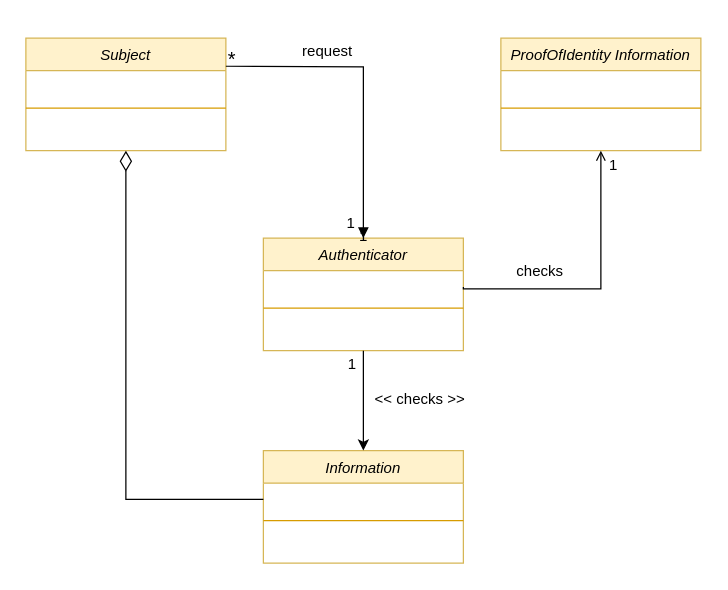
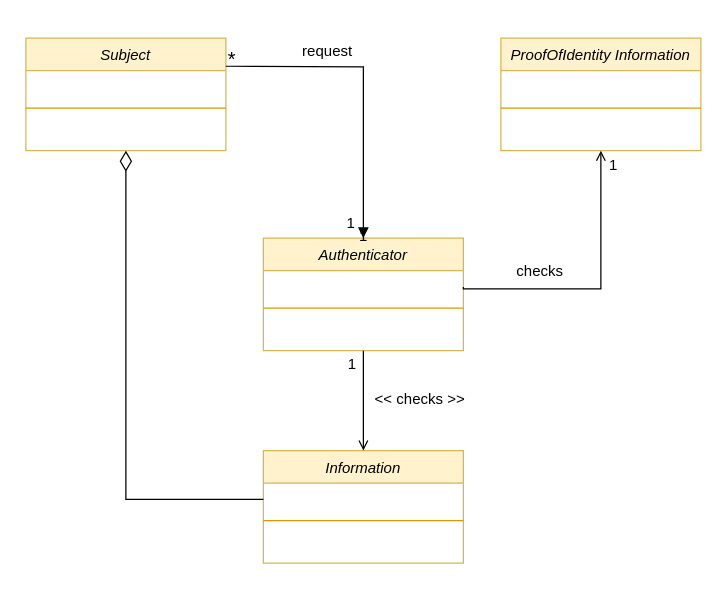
edge "Authenticator" -> "Information": arrowhead classic -> open
